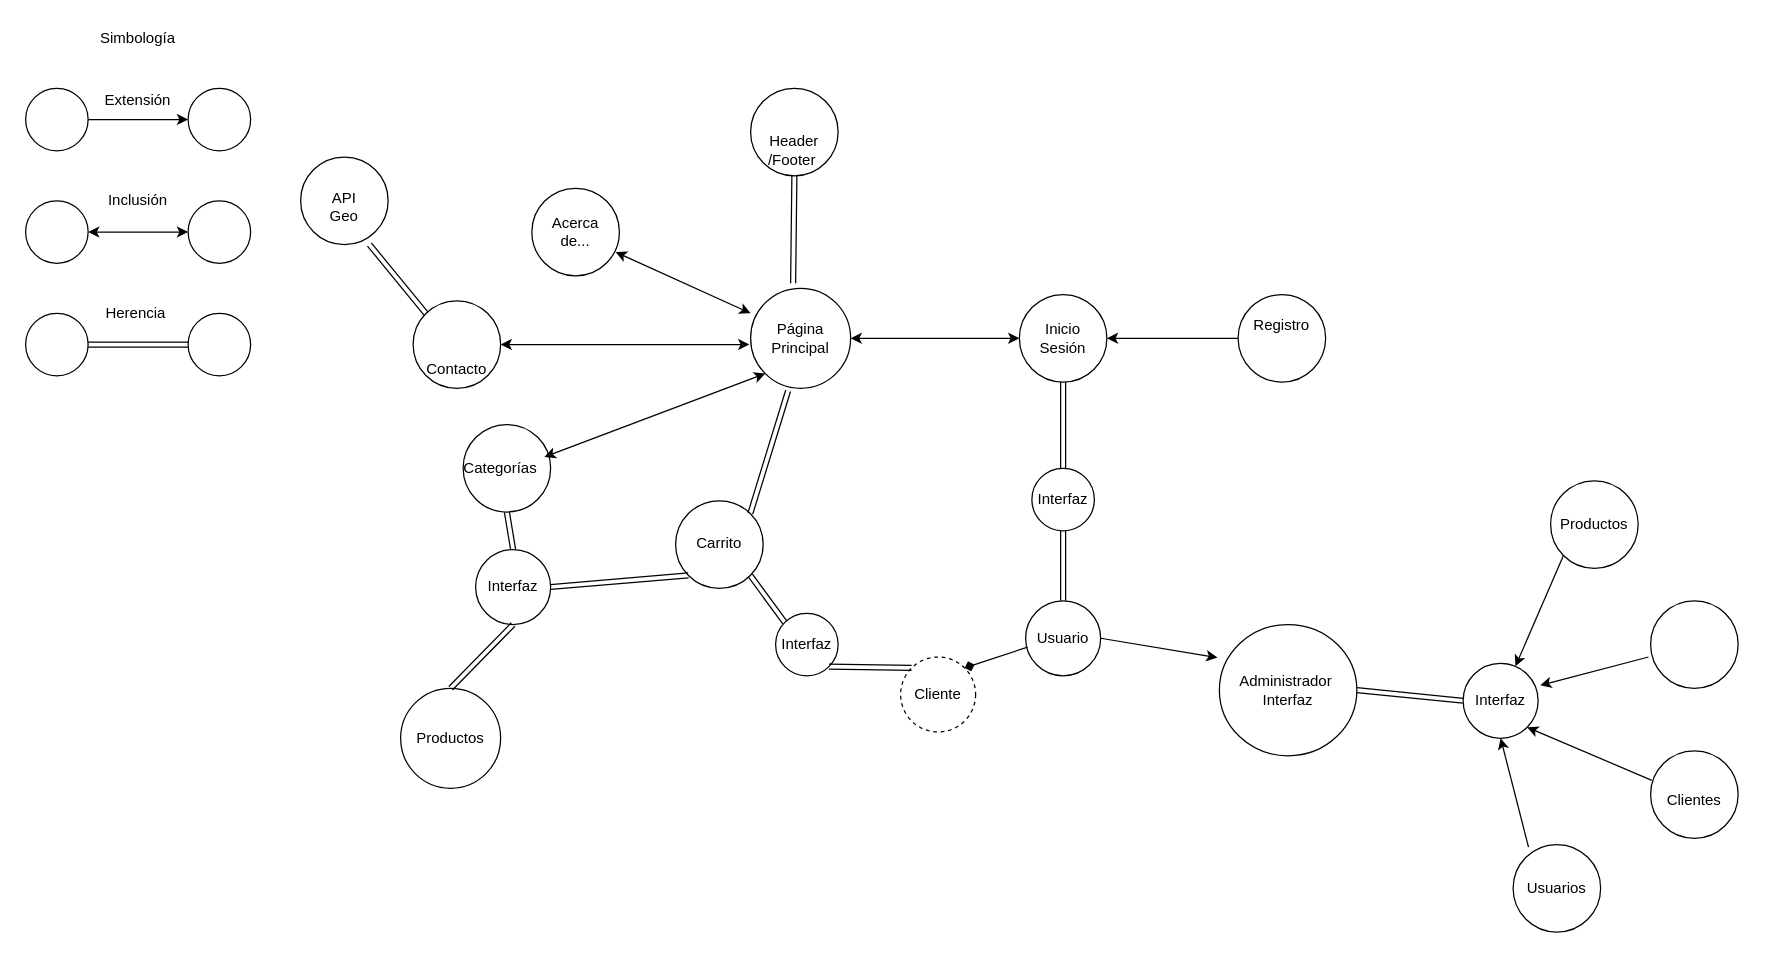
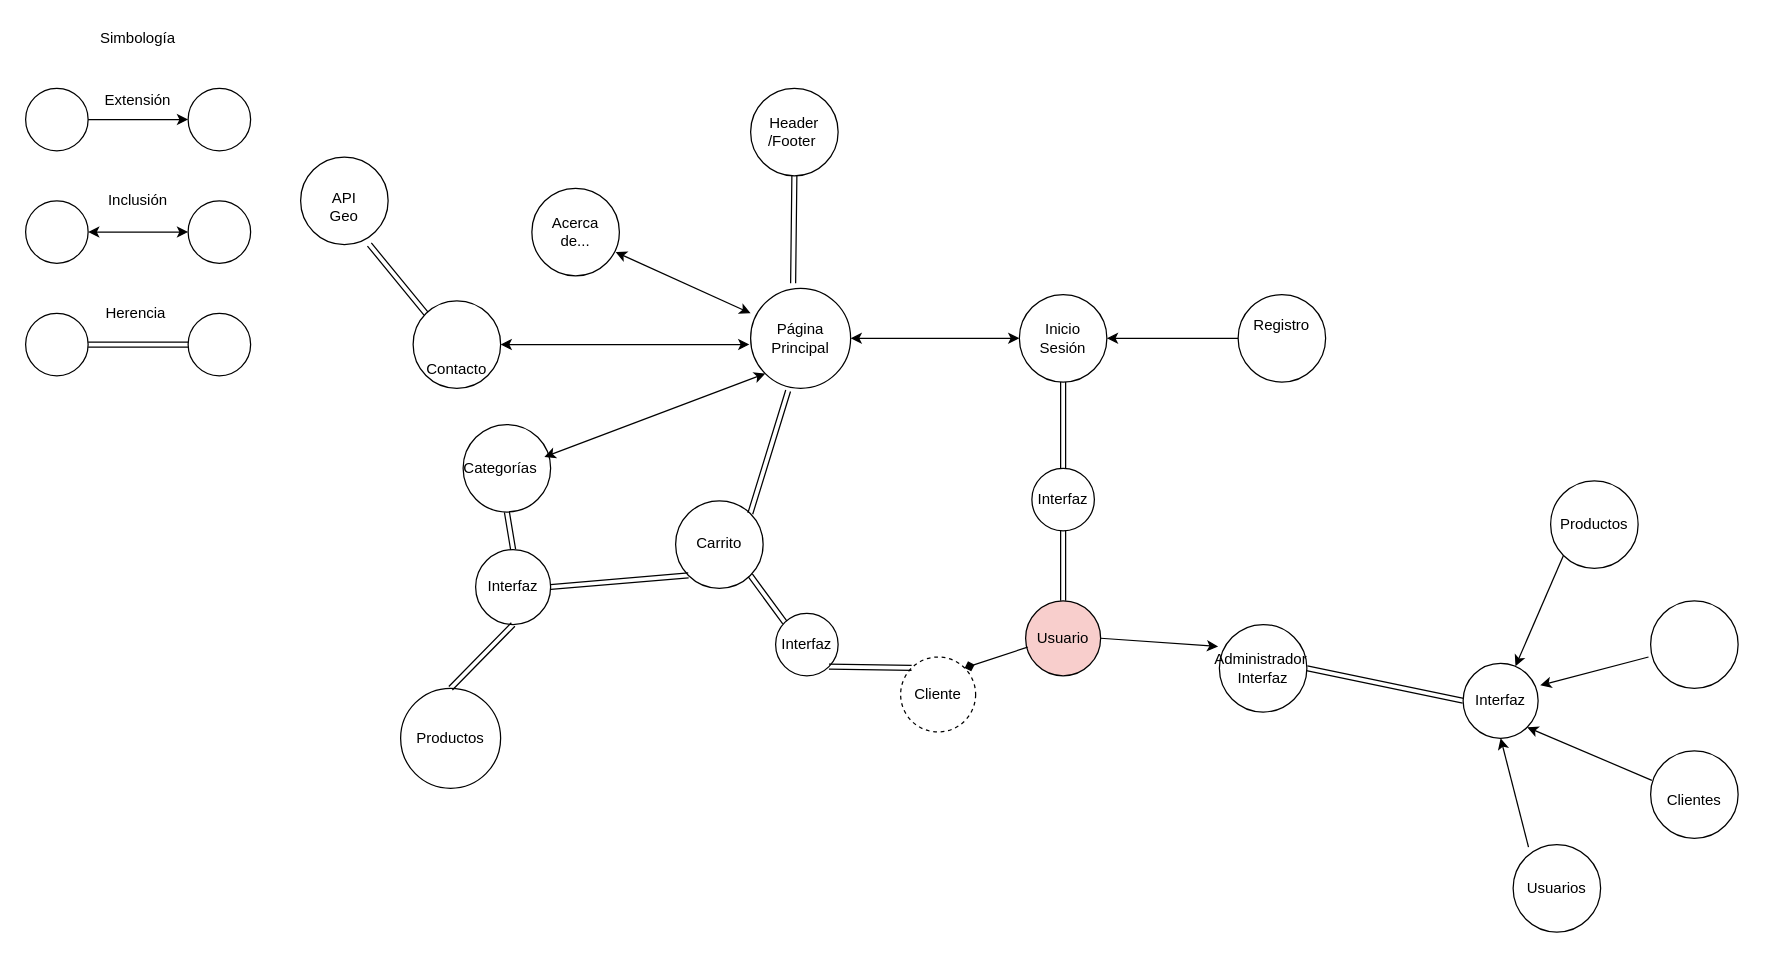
node "Header /Footer": moved (794, 151) -> (794, 132)
node "Usuario": fillcolor #ffffff -> #f8cecc
node "Administrador Interfaz": size 138x131 -> 88x88
